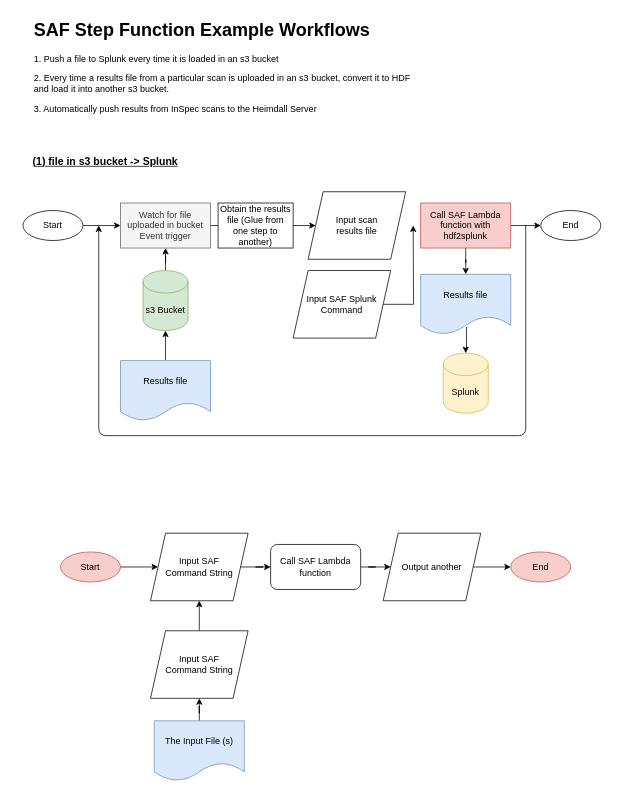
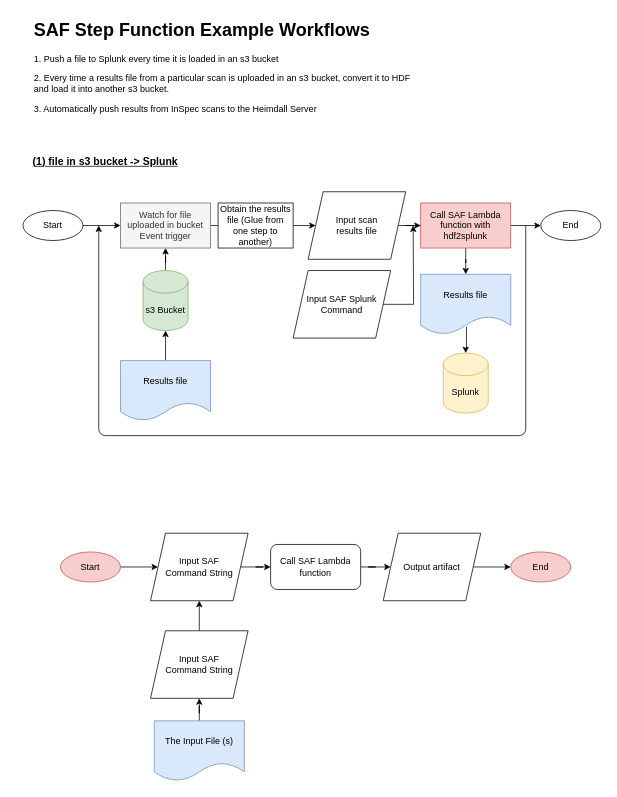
edge "Input scan results file" -> "Call SAF Lambda function with hdf2splunk": added
node "Output another": label "Output another" -> "Output artifact"
